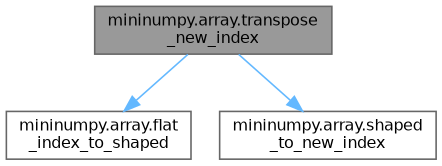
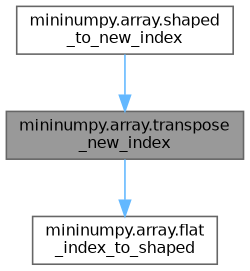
edge "mininumpy.array.transpose _new_index" -> "mininumpy.array.shaped _to_new_index": reversed
